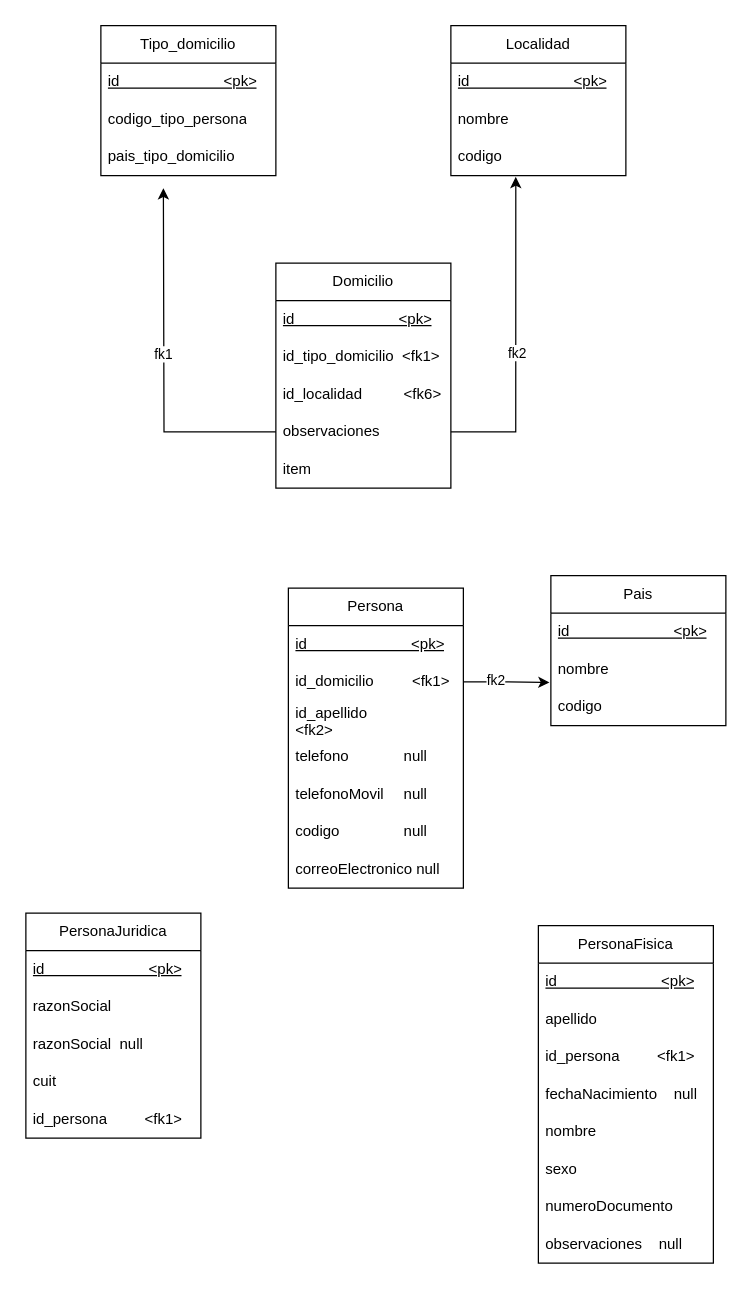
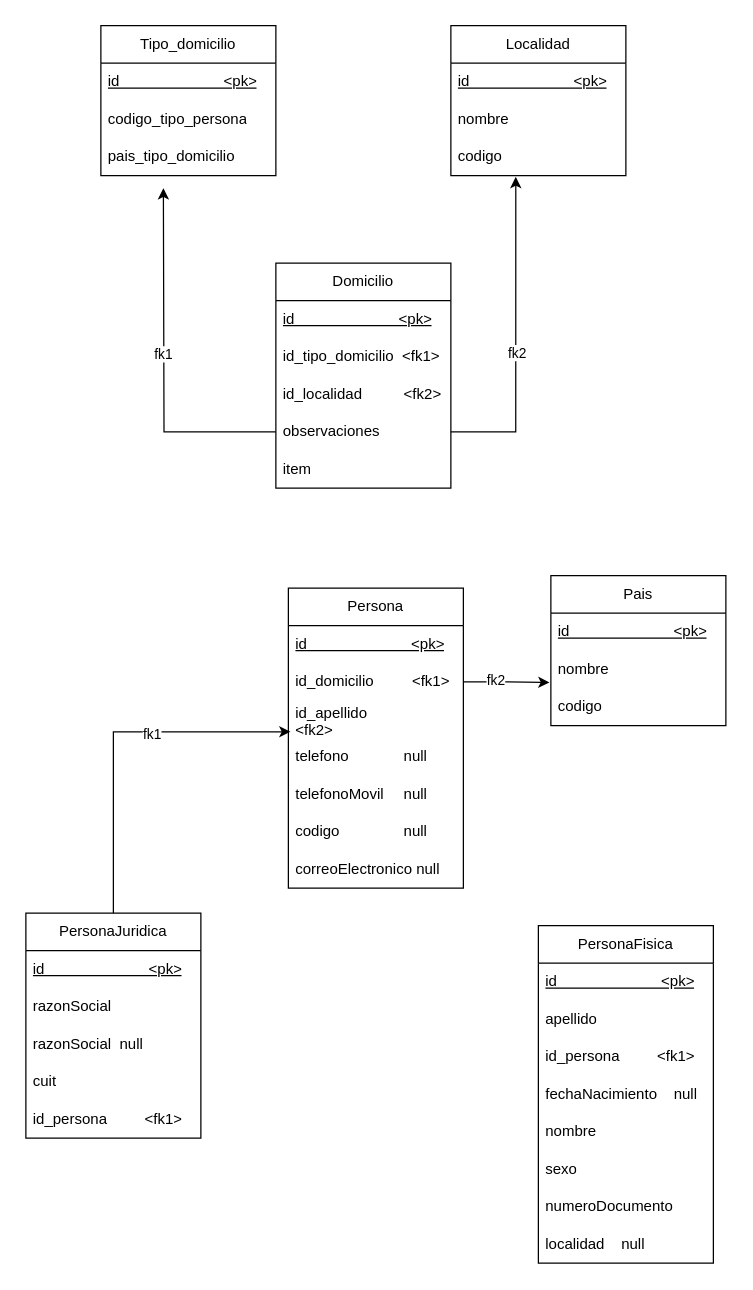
node "id_localidad <fk6>": label "id_localidad <fk6>" -> "id_localidad <fk2>"
edge "PersonaJuridica" -> "id_apellido <fk2>": added, label "fk1"
node "observaciones null": label "observaciones null" -> "localidad null"
